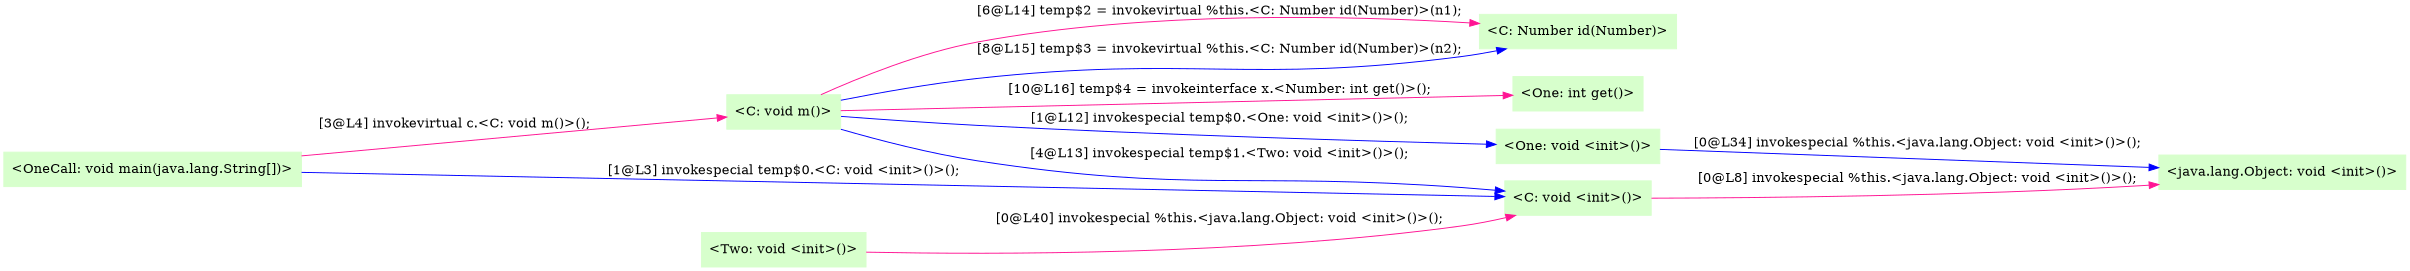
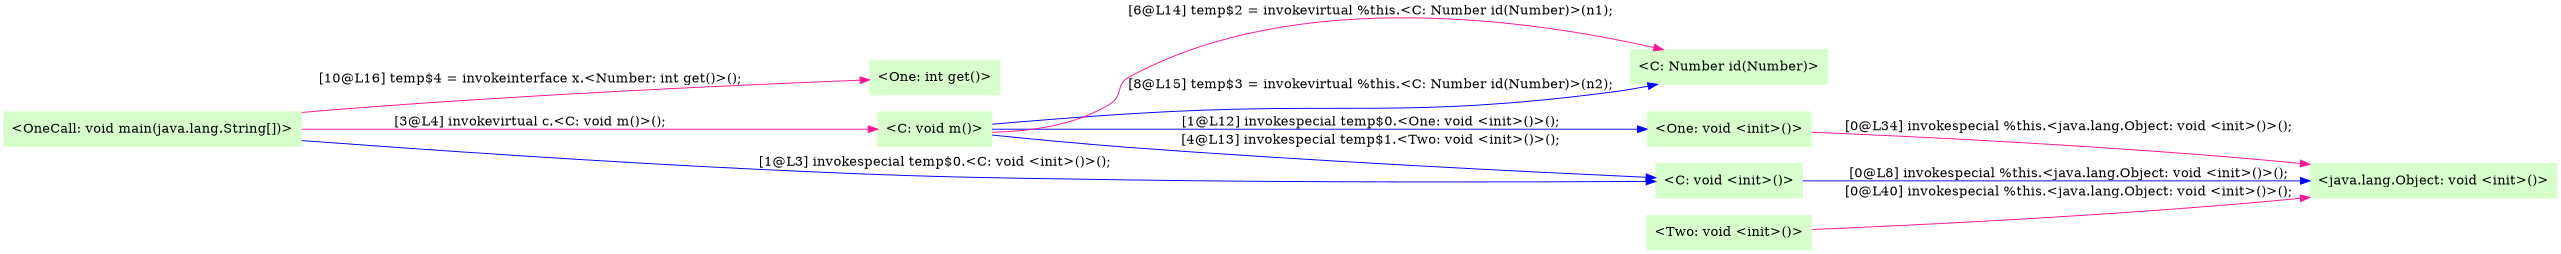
edge "<C: void m()>" -> "<One: int get()>": now "<OneCall: void main(java.lang.String[])>" -> "<One: int get()>"
edge "<One: void <init>()>" -> "<java.lang.Object: void <init>()>": color blue -> deeppink
edge "<C: void <init>()>" -> "<java.lang.Object: void <init>()>": color deeppink -> blue
edge "<Two: void <init>()>" -> "<C: void <init>()>": now "<Two: void <init>()>" -> "<java.lang.Object: void <init>()>"
